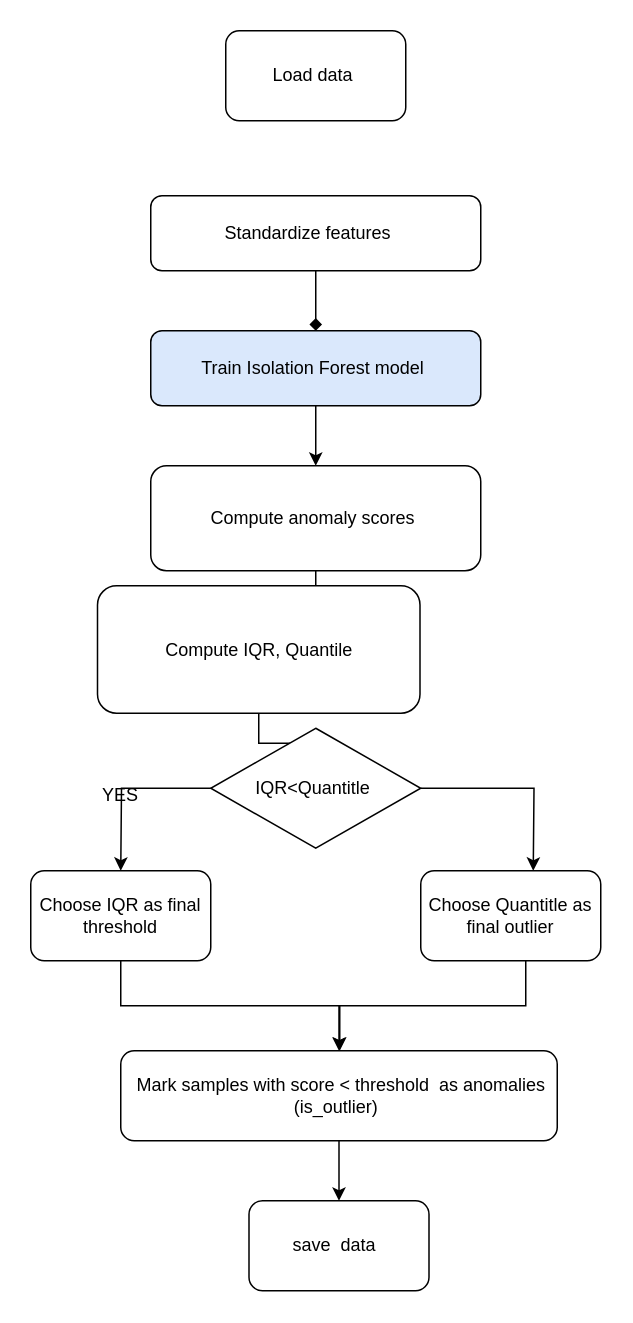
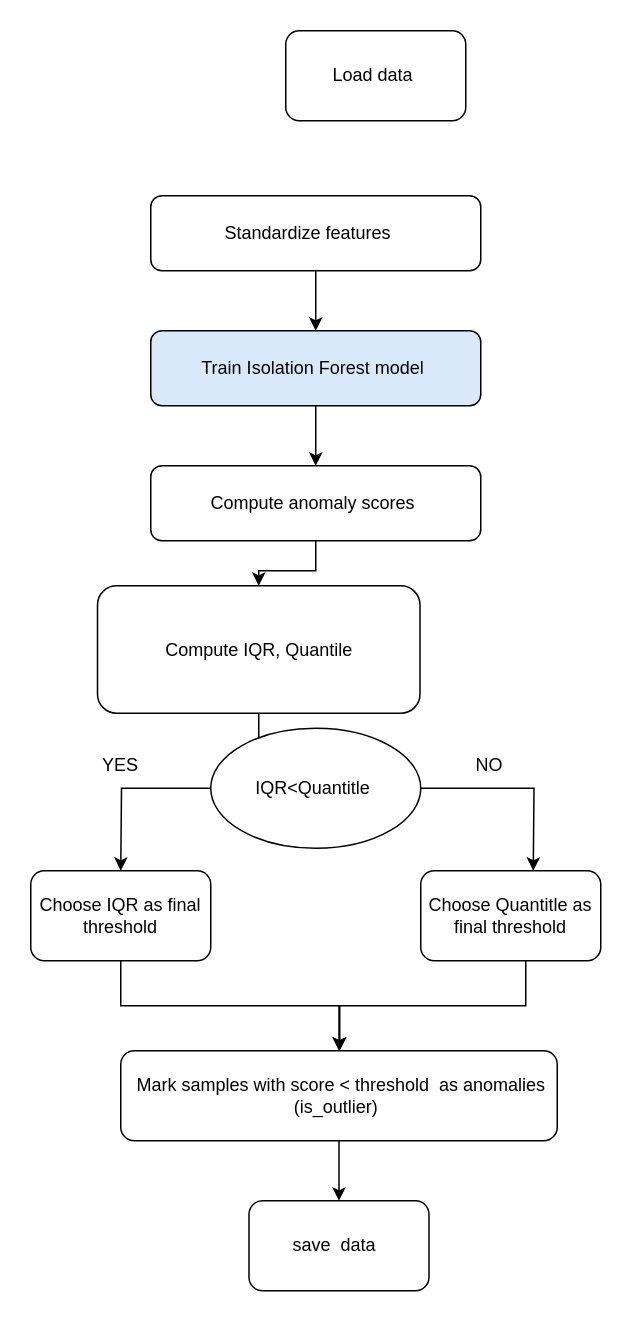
node "Load data": moved (316, 76) -> (376, 76)
edge "Standardize features" -> "Train Isolation Forest model": arrowhead diamond -> classic
node "Compute anomaly scores": size 330x105 -> 330x75
node "NO": added
node "IQR<Quantitle": shape diamond -> ellipse
node "YES": moved (121, 796) -> (121, 766)
node "Choose Quantitle as final outlier": label "Choose Quantitle as final outlier" -> "Choose Quantitle as final threshold"
